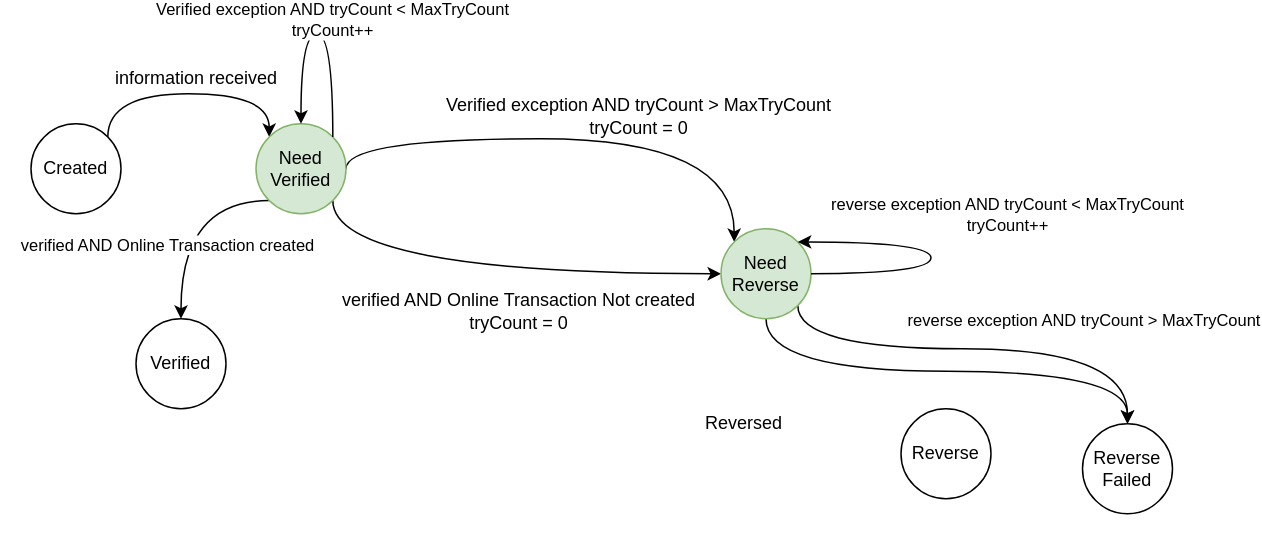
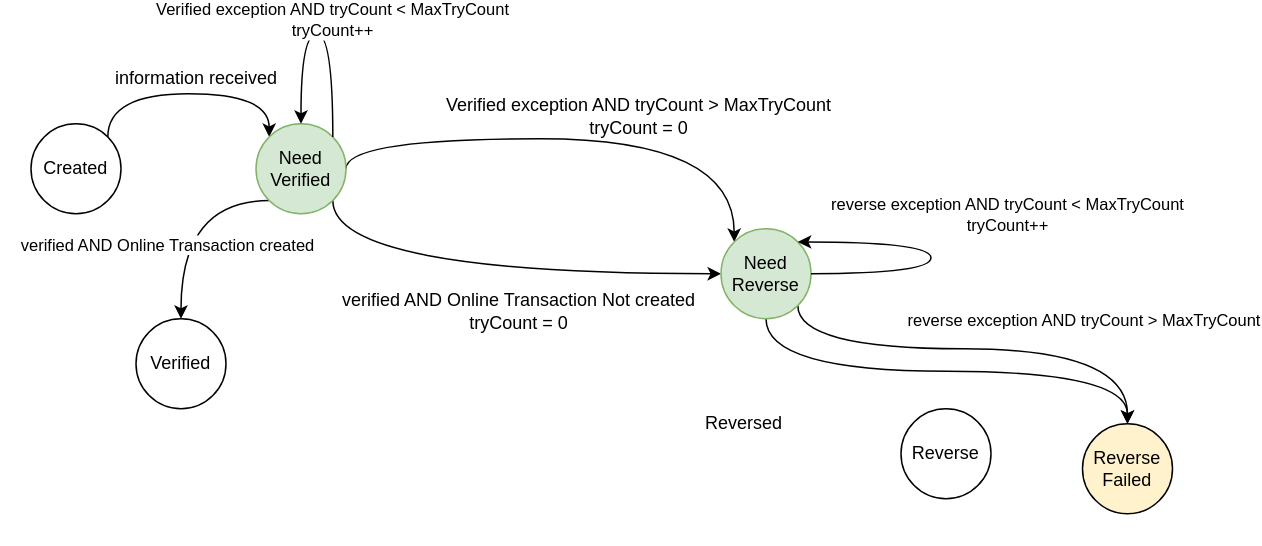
node "Reverse Failed": fillcolor #ffffff -> #fff2cc
